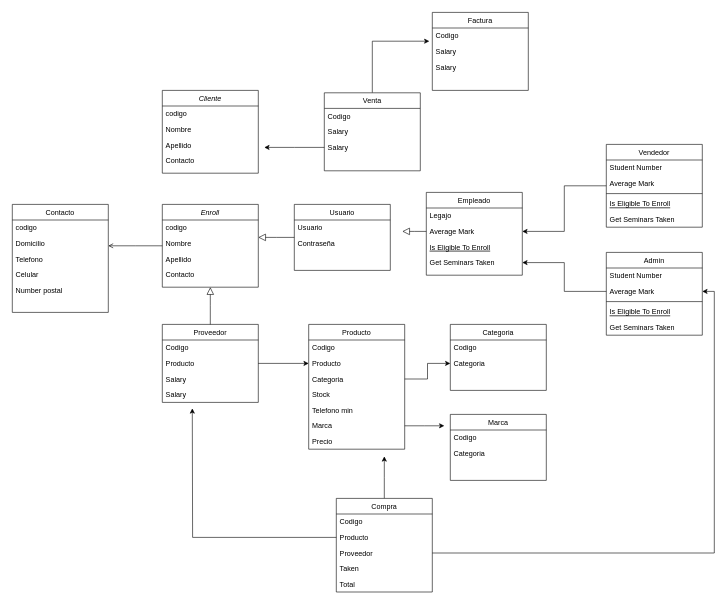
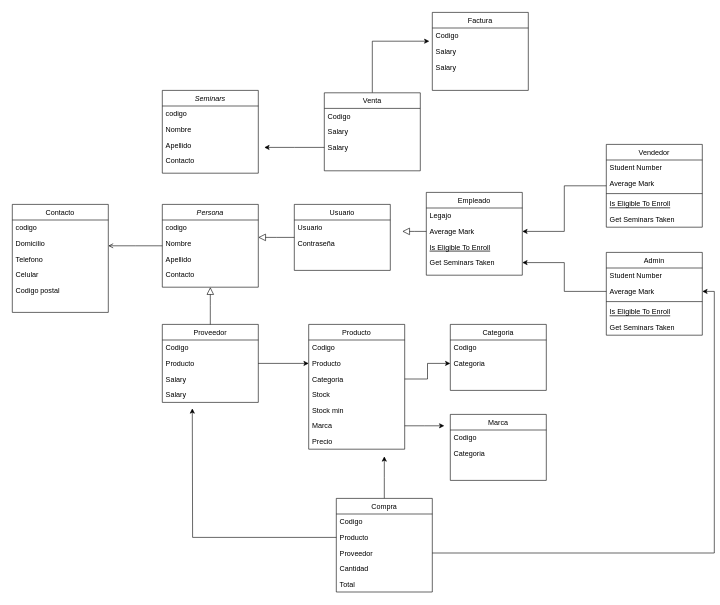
node "Cliente": label "Cliente" -> "Seminars"
node "Enroll": label "Enroll" -> "Persona"
node "Number postal": label "Number postal" -> "Codigo postal"
node "Telefono min": label "Telefono min" -> "Stock min"
node "Taken": label "Taken" -> "Cantidad"
